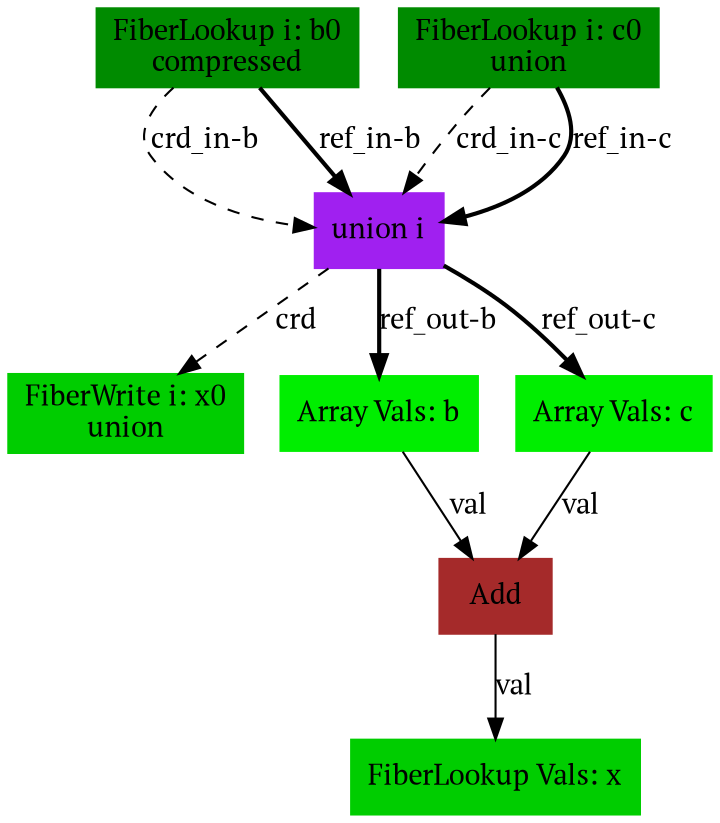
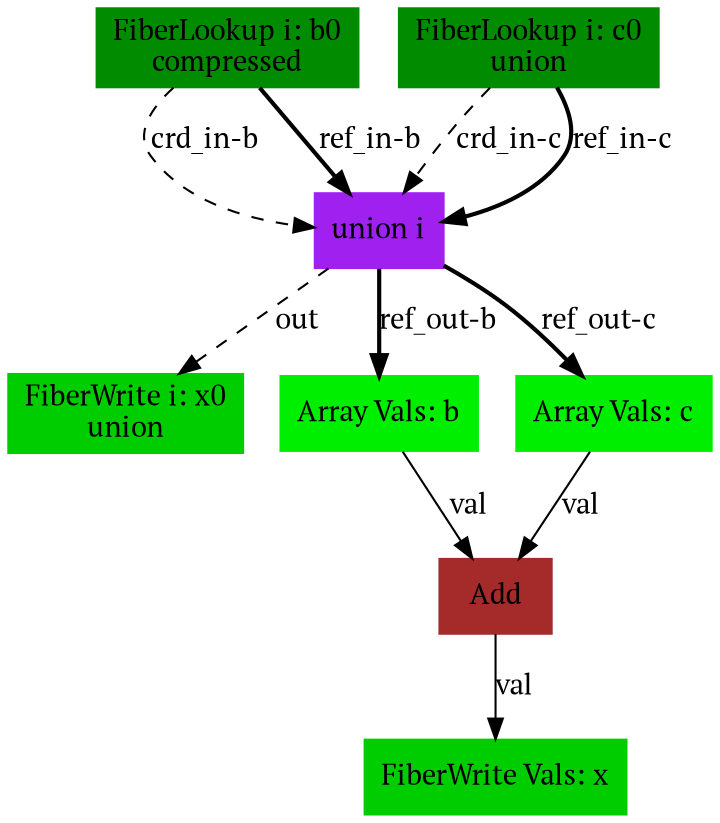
edge "union i" -> "FiberWrite i: x0 union": label "crd" -> "out"
node "FiberLookup Vals: x": label "FiberLookup Vals: x" -> "FiberWrite Vals: x"
